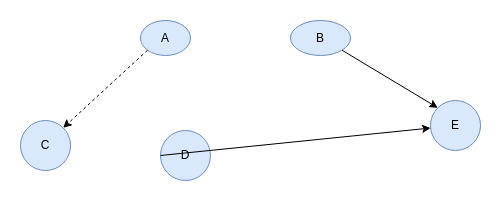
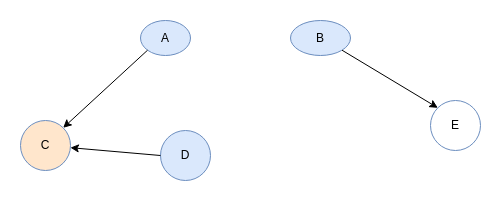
edge "A" -> "C": style dashed -> solid
node "E": fillcolor #dae8fc -> #ffffff
edge "D" -> "E": now "D" -> "C"
node "C": fillcolor #dae8fc -> #ffe6cc
